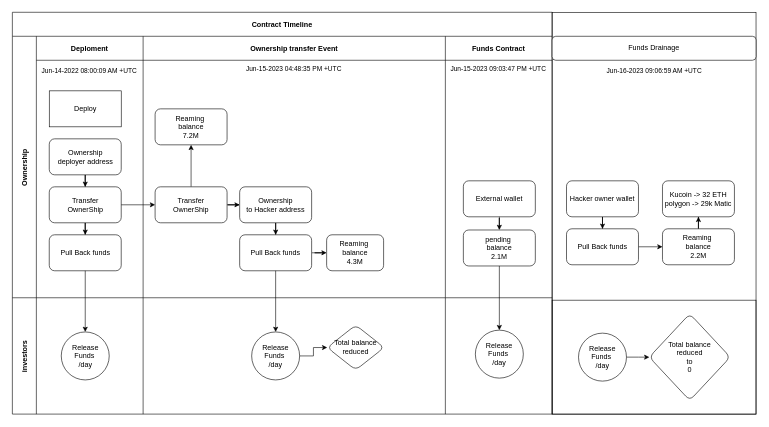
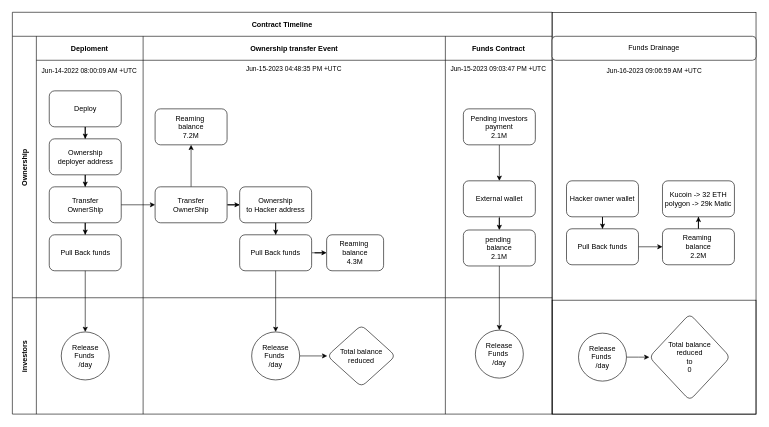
node "Deploy": shape rectangle -> rounded rectangle
node "Pending investors payment 2.1M": added
edge "Deploy" -> "Ownership deployer address": added
edge "Pending investors payment 2.1M" -> "External wallet": added
node "Total balance reduced": size 57x45 -> 68x62
